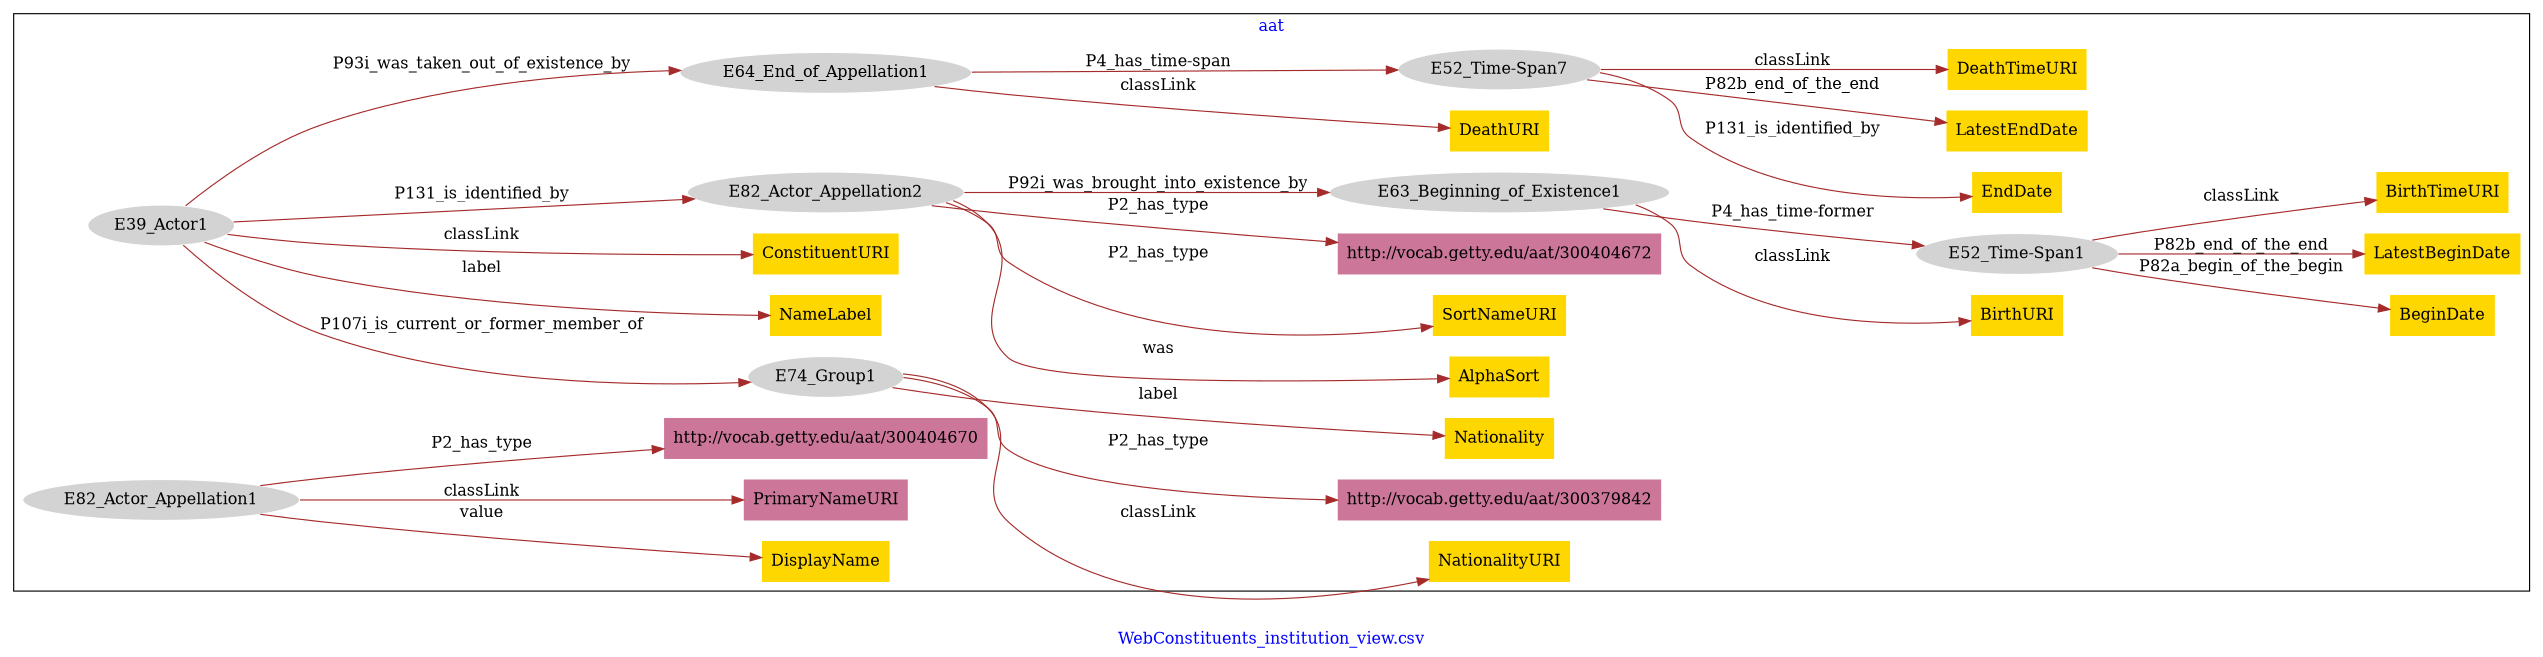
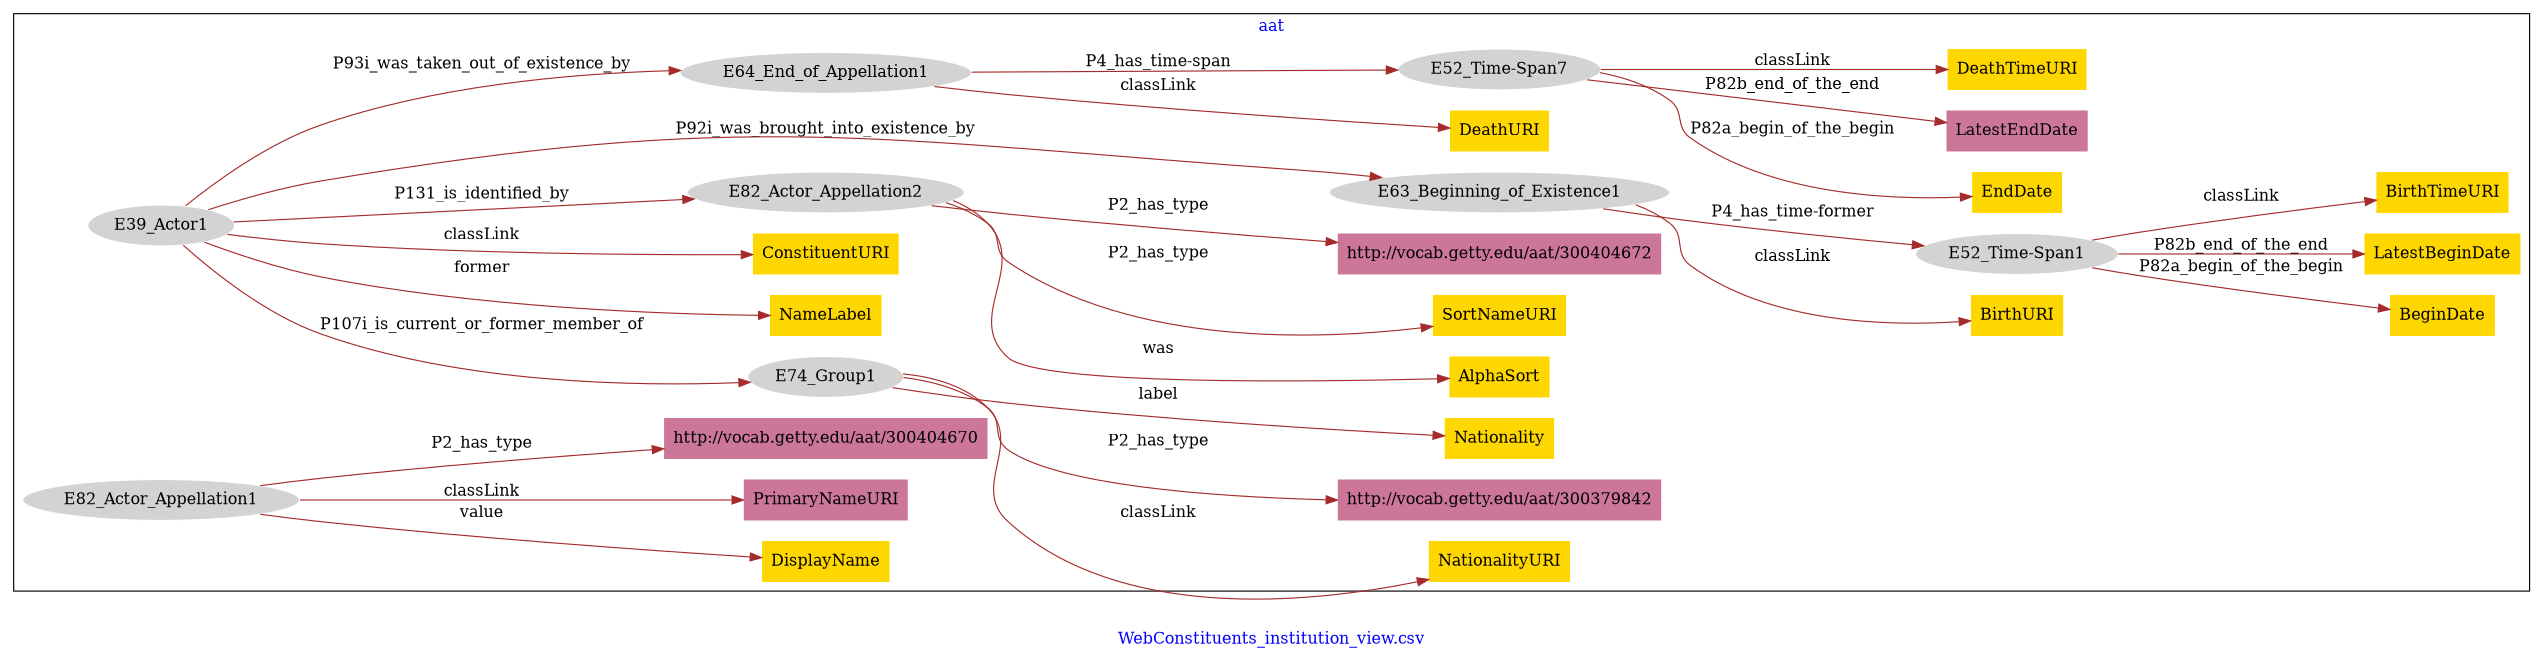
edge "E52_Time-Span7" -> "EndDate": label "P131_is_identified_by" -> "P82a_begin_of_the_begin"
node "LatestEndDate": fillcolor gold -> #cc7799
edge "E82_Actor_Appellation2" -> "E63_Beginning_of_Existence1": now "E39_Actor1" -> "E63_Beginning_of_Existence1"
edge "E39_Actor1" -> "NameLabel": label "label" -> "former"
